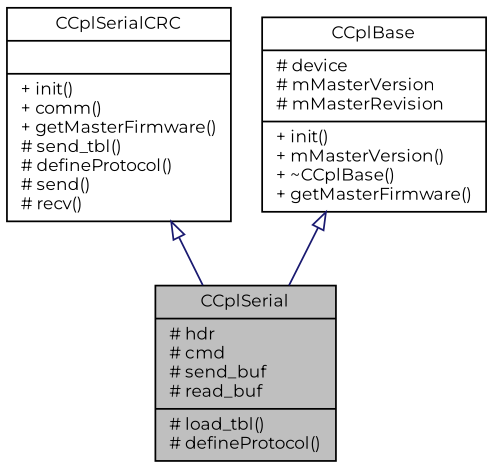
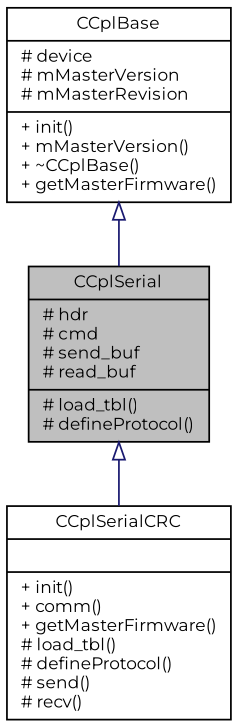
node "CCplSerialCRC": text "# send_tbl()" -> "# load_tbl()"
edge "CCplSerial" -> "CCplSerialCRC": reversed
